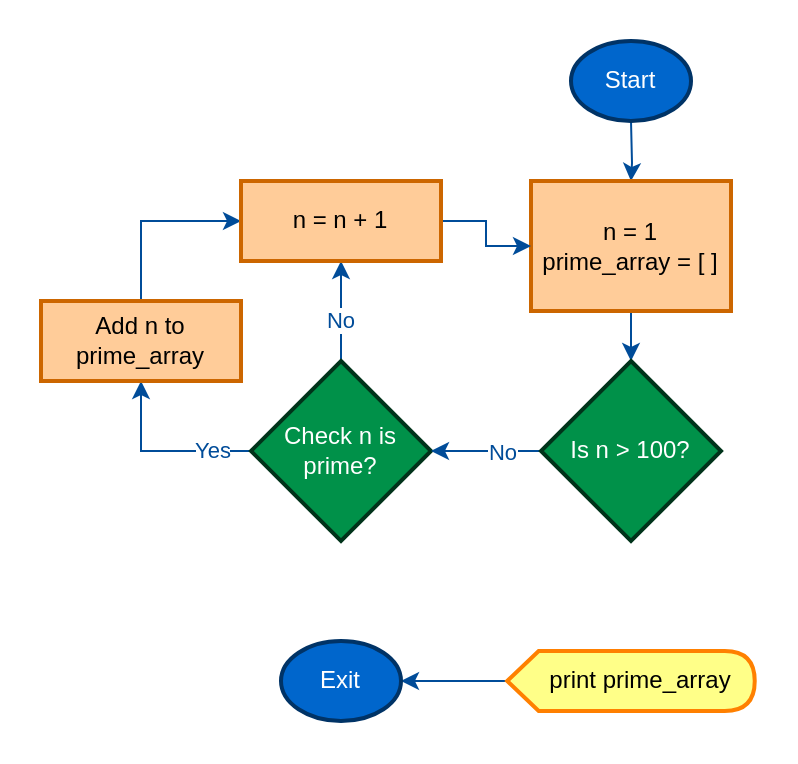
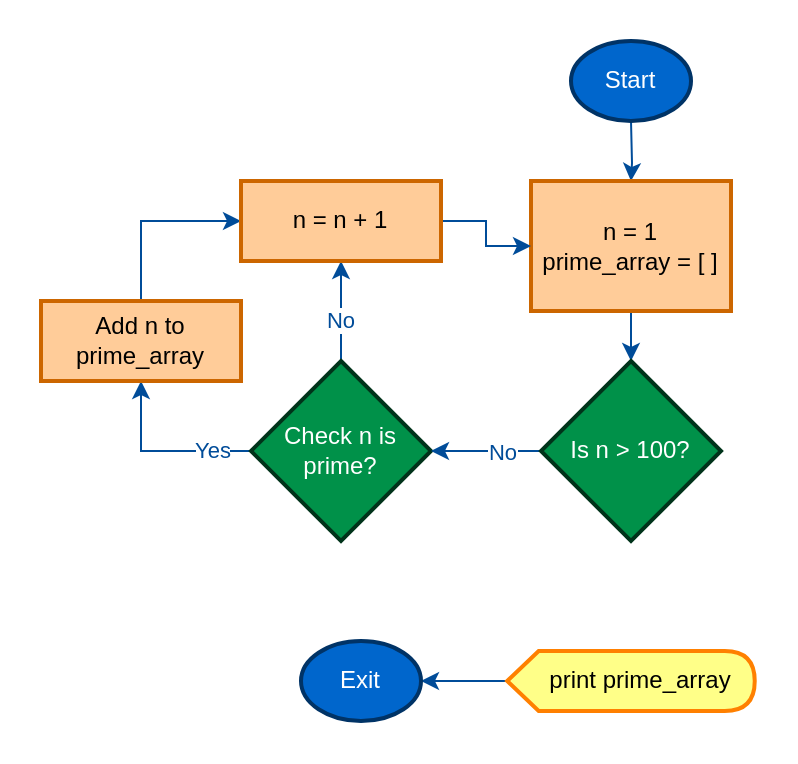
node "Exit": moved (341, 681) -> (361, 681)
